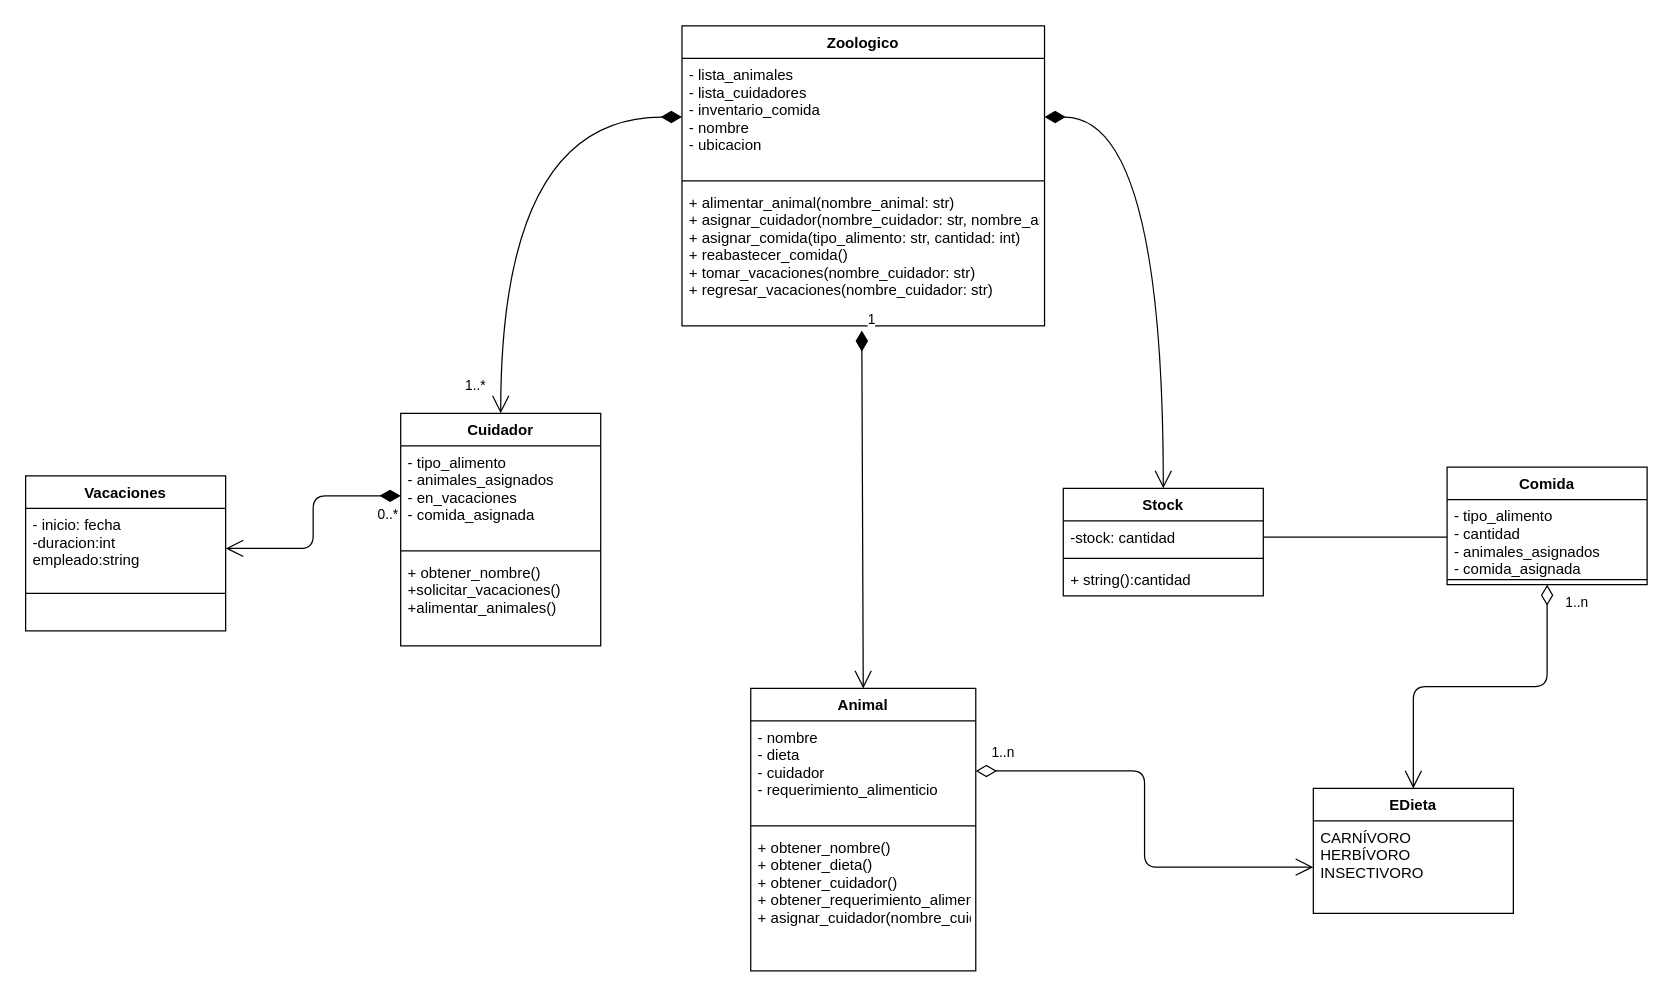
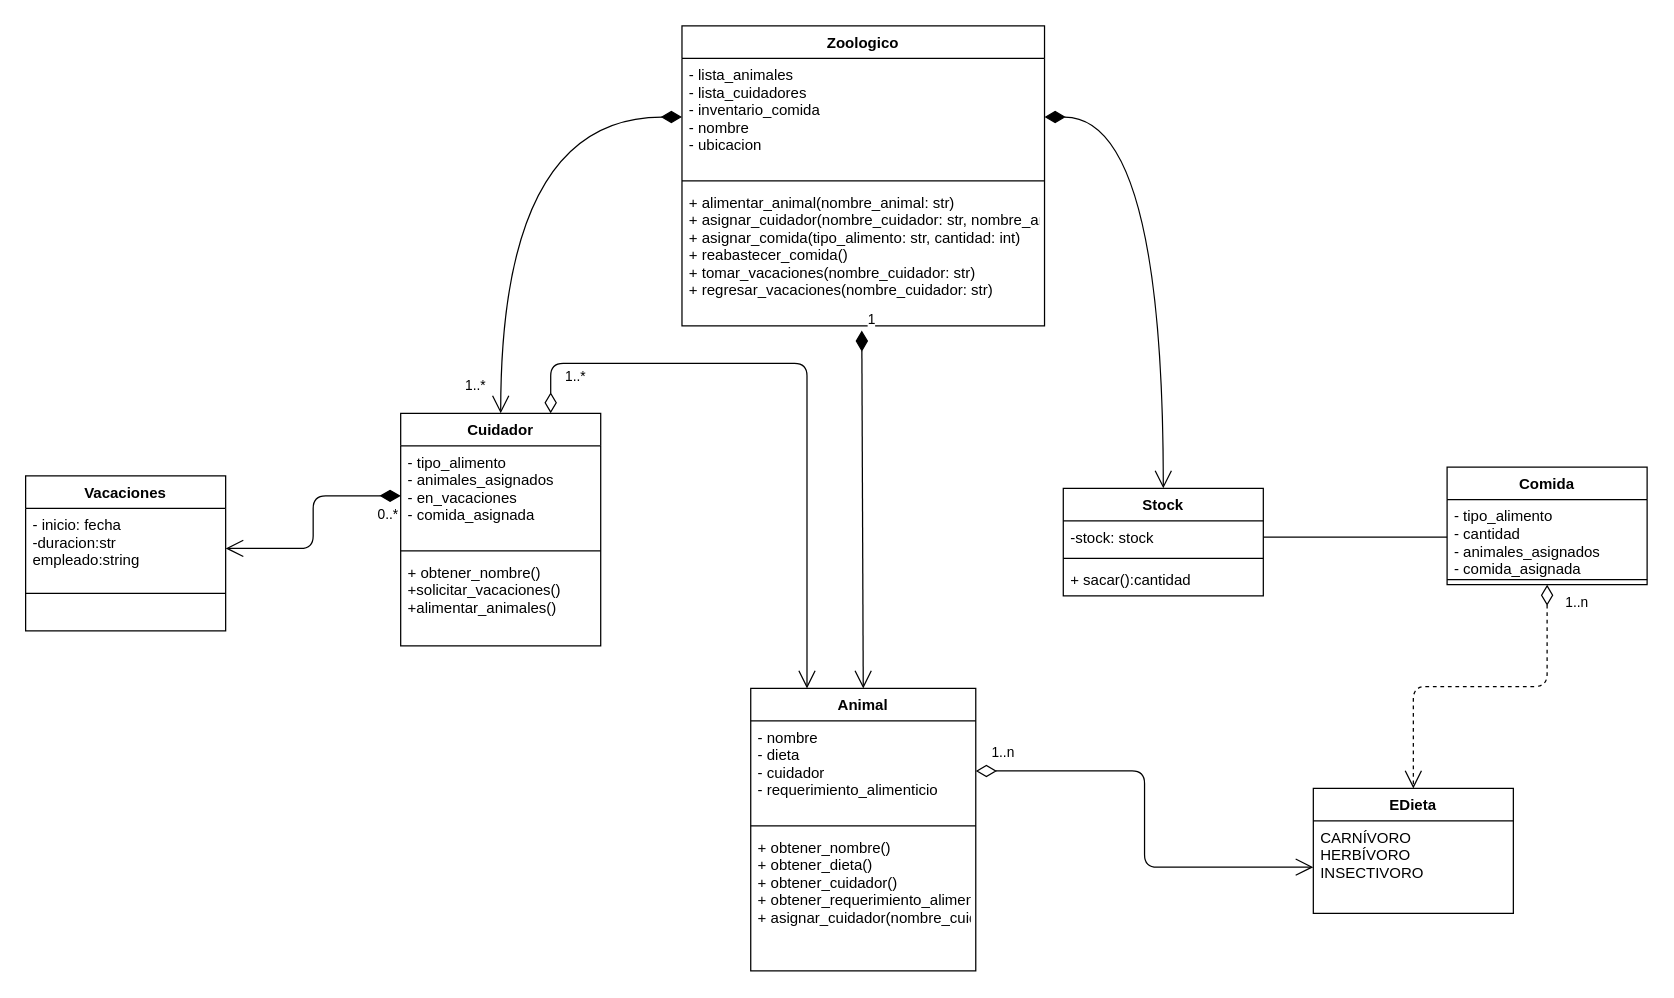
edge "Cuidador" -- "Animal": added, label "1..*"
node "- inicio: fecha -duracion:int empleado:string": label "- inicio: fecha -duracion:int empleado:string" -> "- inicio: fecha -duracion:str empleado:string"
node "-stock: cantidad": label "-stock: cantidad" -> "-stock: stock"
node "+ string():cantidad": label "+ string():cantidad" -> "+ sacar():cantidad"
edge "Comida" -- "EDieta": style solid -> dashed
